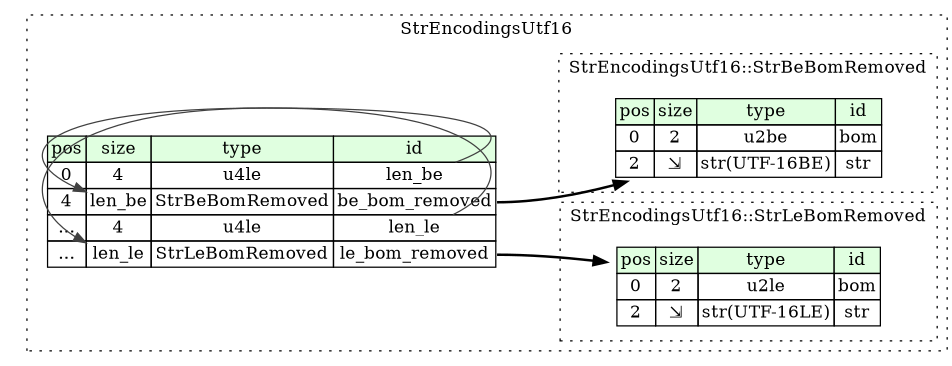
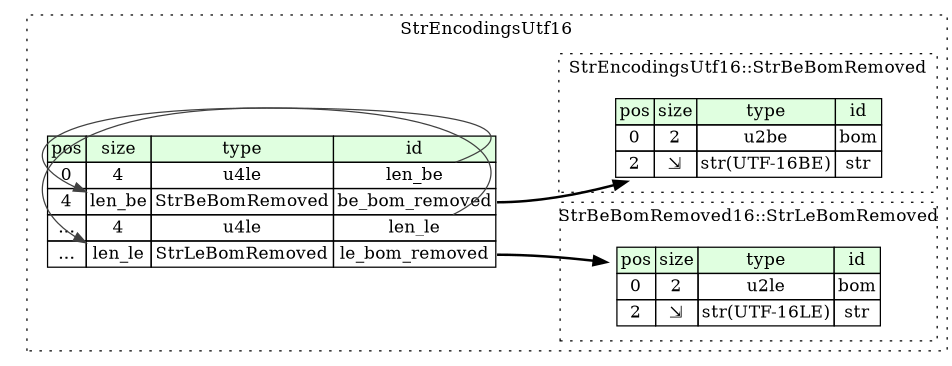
cluster "StrEncodingsUtf16::StrLeBomRemoved": label "StrEncodingsUtf16::StrLeBomRemoved" -> "StrBeBomRemoved16::StrLeBomRemoved"
